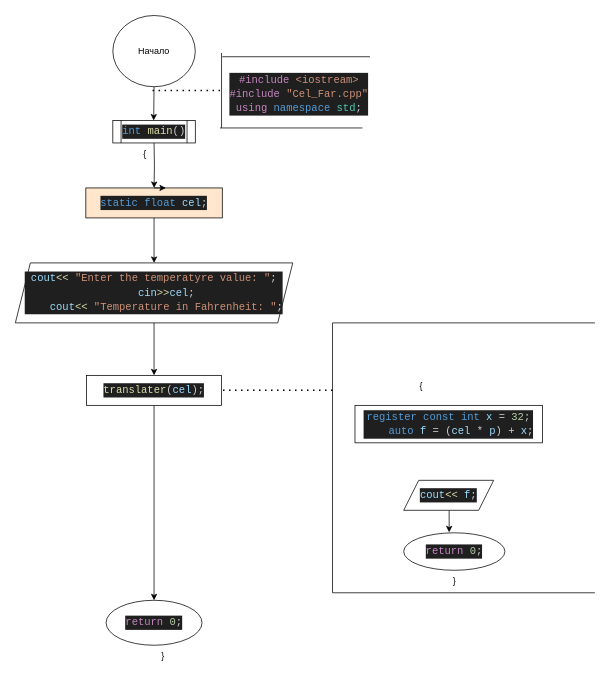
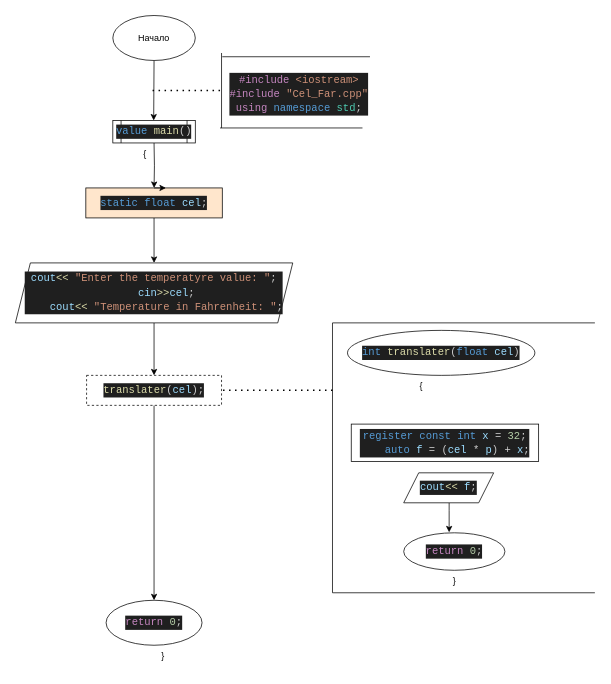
node "Начало": size 83x71 -> 83x45
node "int main()": label "int main()" -> "value main()"
node "int translater(float cel)": added
node "translater(cel);": style solid -> dashed
node "register const int x = 32; auto f = (cel * p) + x;": moved (449, 424) -> (445, 443)
node "cout<< f;": moved (449, 495) -> (449, 488)
